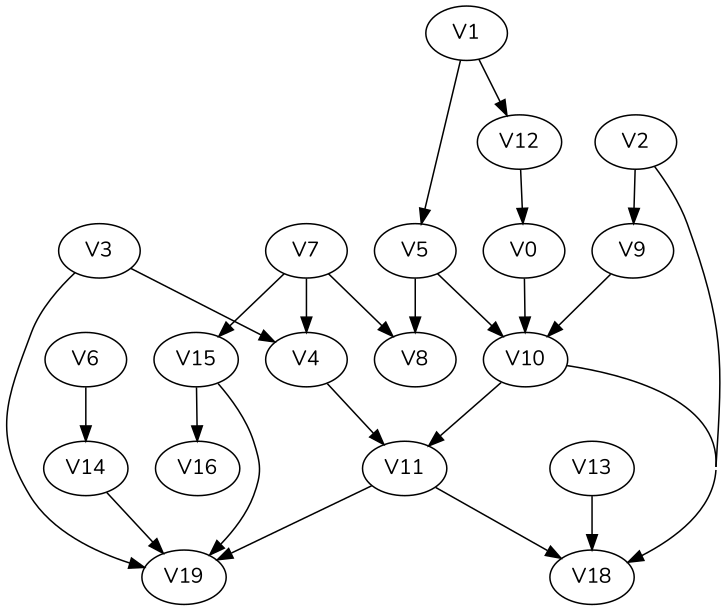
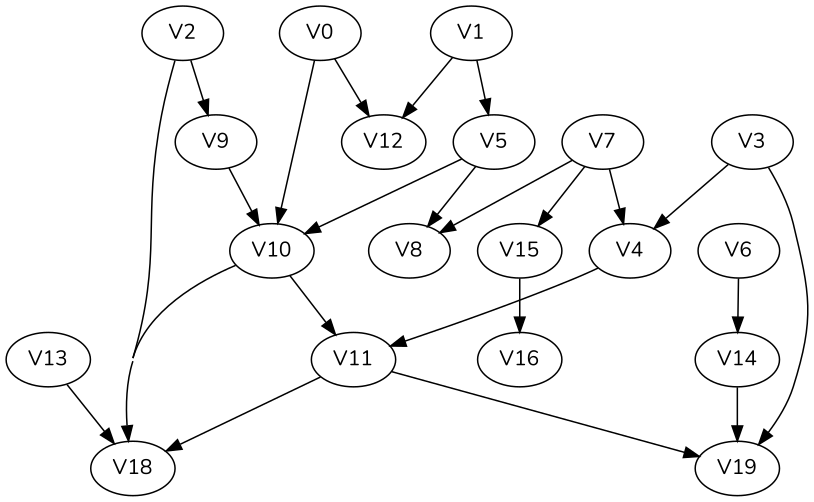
edge "V12" -> "V0": reversed
edge "V15" -> "V19": removed
